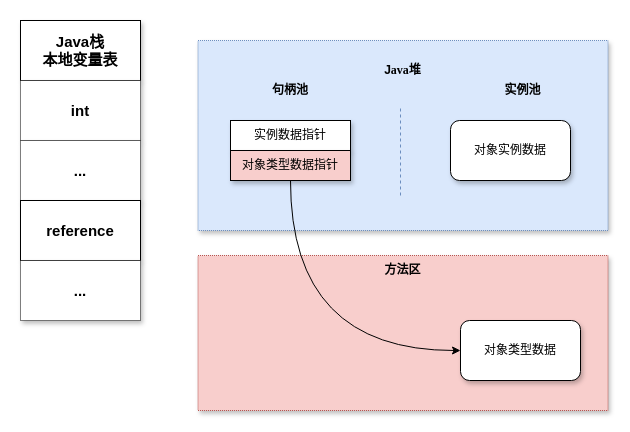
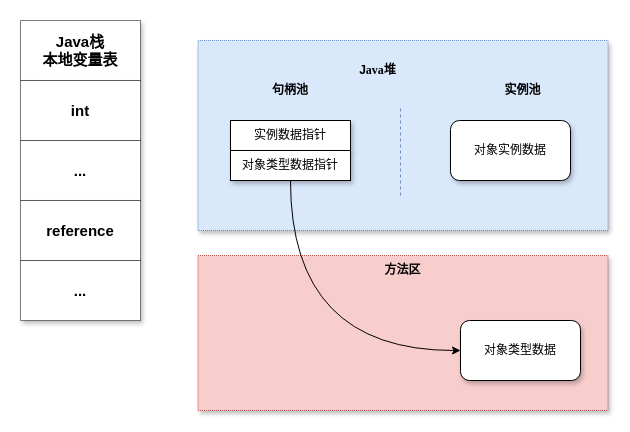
node "Java栈本地变量表": style solid -> dashed
node "Java堆": moved (403, 71) -> (378, 71)
node "对象类型数据指针": fillcolor #f8cecc -> #ffffff
node "reference": style solid -> dashed
